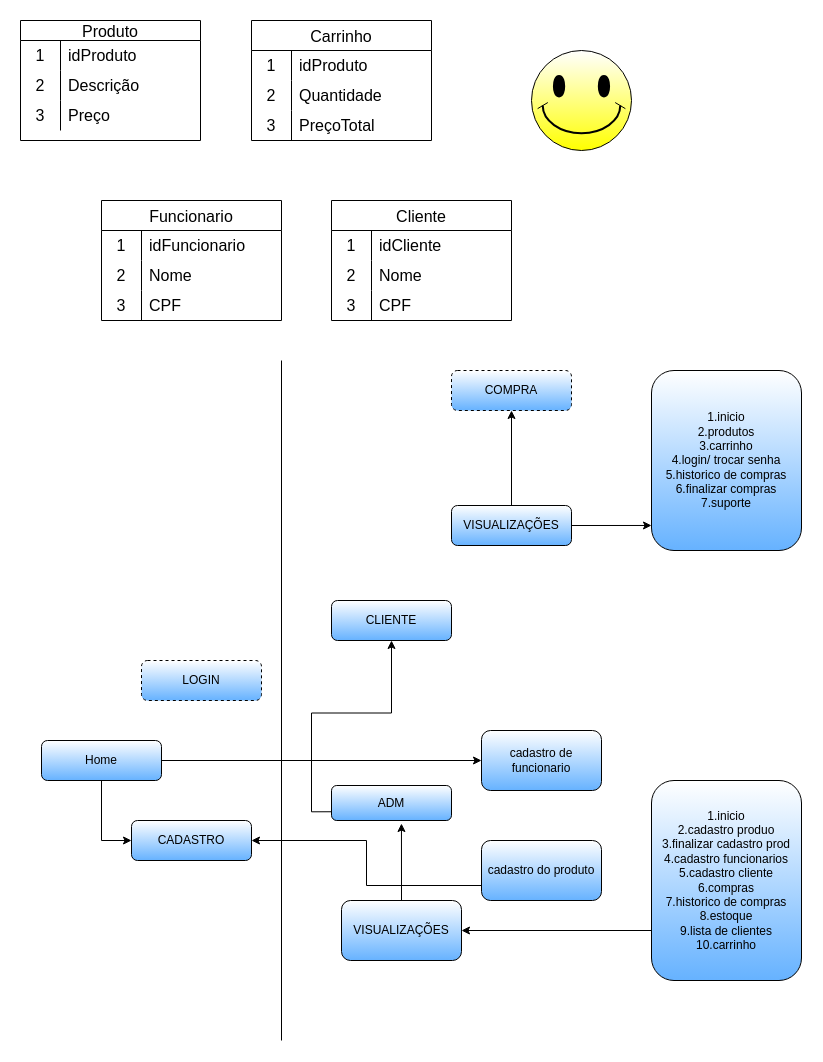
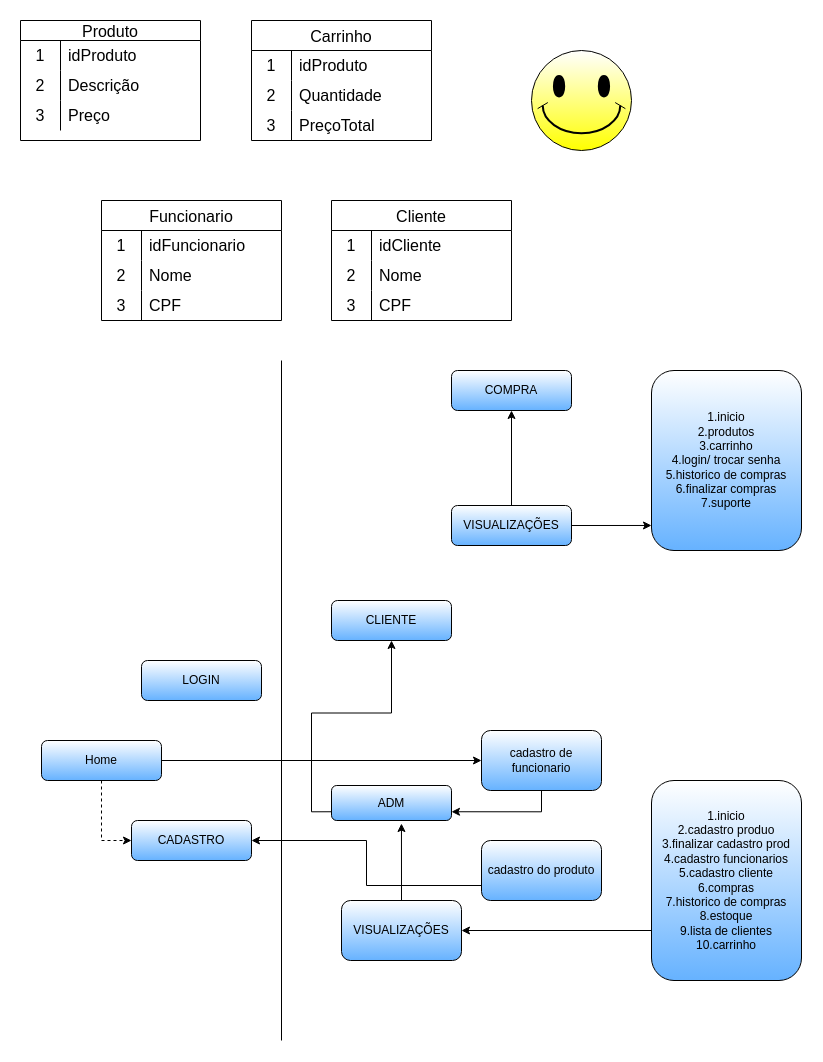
node "COMPRA": style dashed -> solid
node "LOGIN": style dashed -> solid
edge "cadastro de funcionario" -> "ADM": added
edge "Home" -> "CADASTRO": style solid -> dashed
